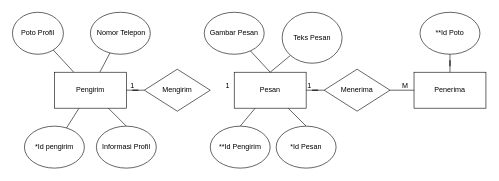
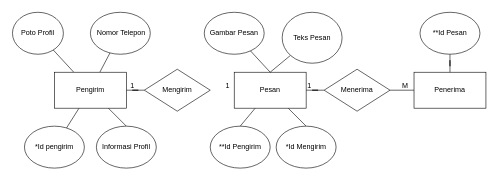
node "**Id Poto": label "**Id Poto" -> "**Id Pesan"
node "*Id Pesan": label "*Id Pesan" -> "*Id Mengirim"
